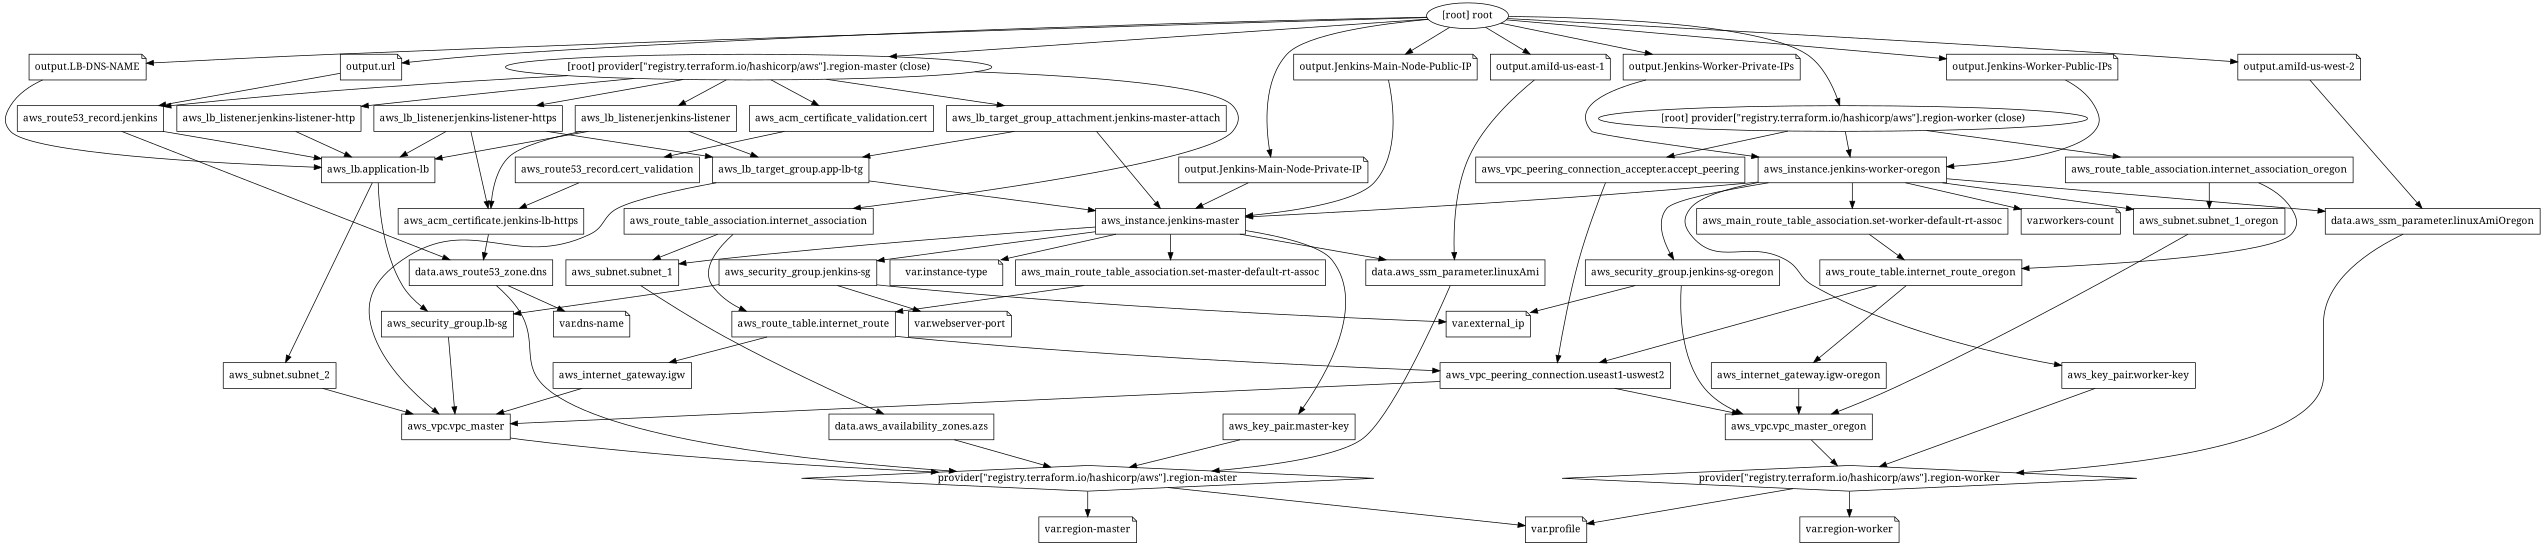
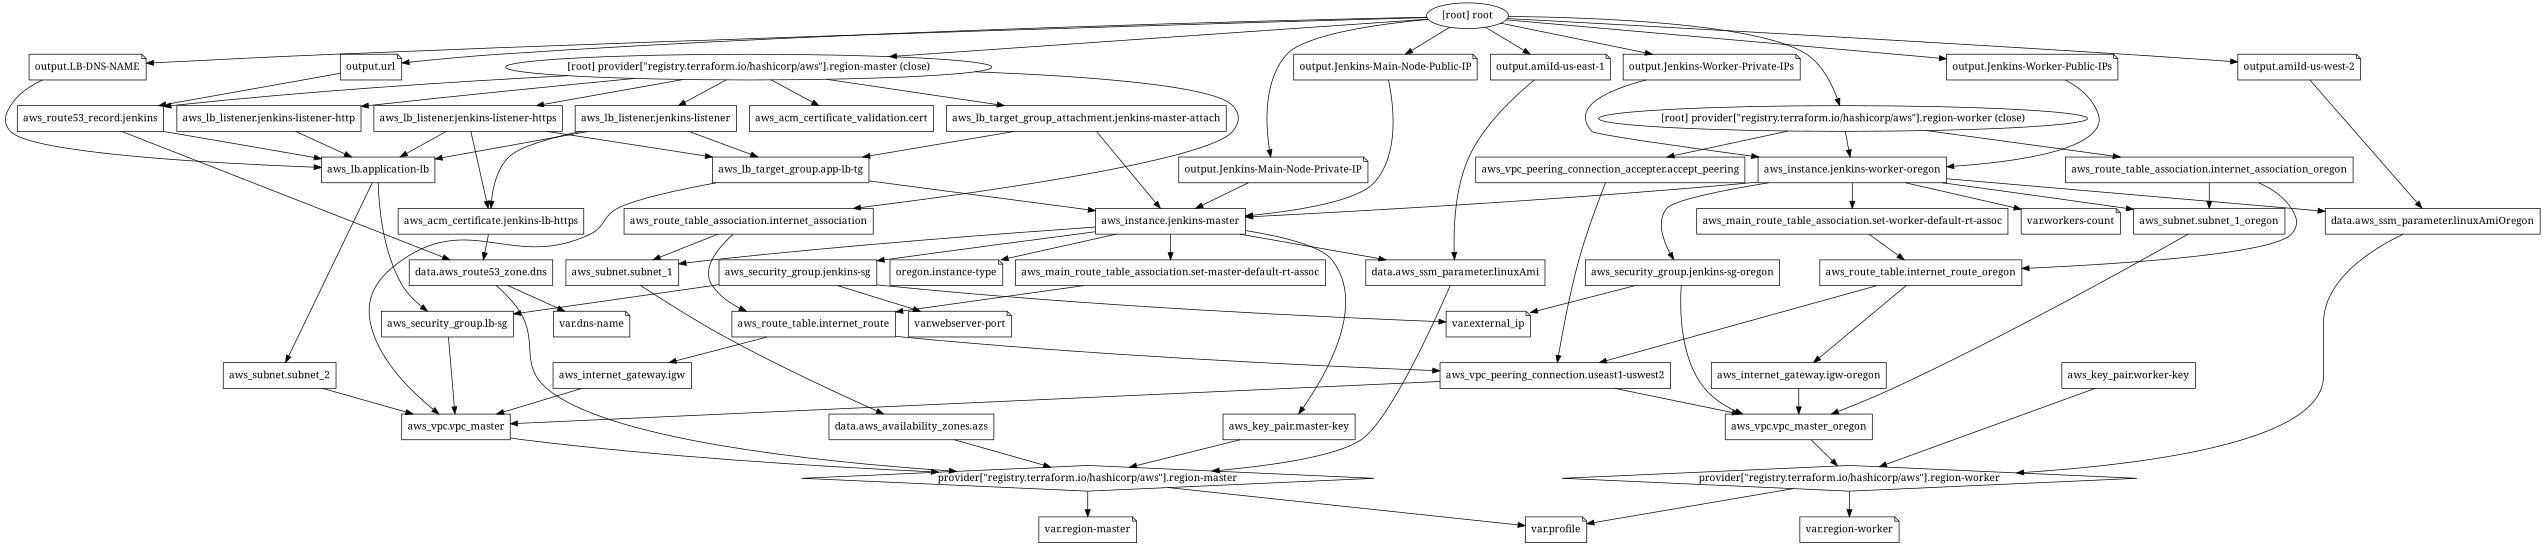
node "aws_route53_record.cert_validation": removed
node "var.instance-type": label "var.instance-type" -> "oregon.instance-type"
edge "aws_instance.jenkins-worker-oregon" -> "aws_key_pair.worker-key": removed
